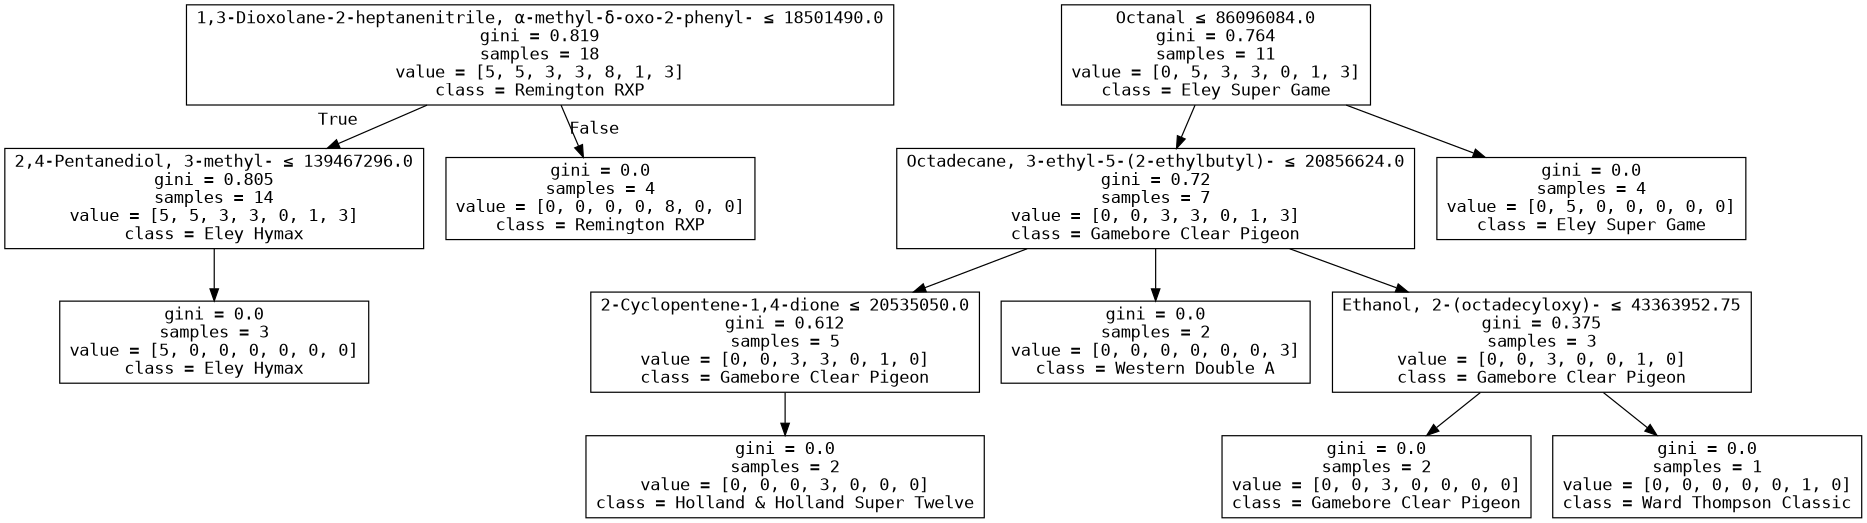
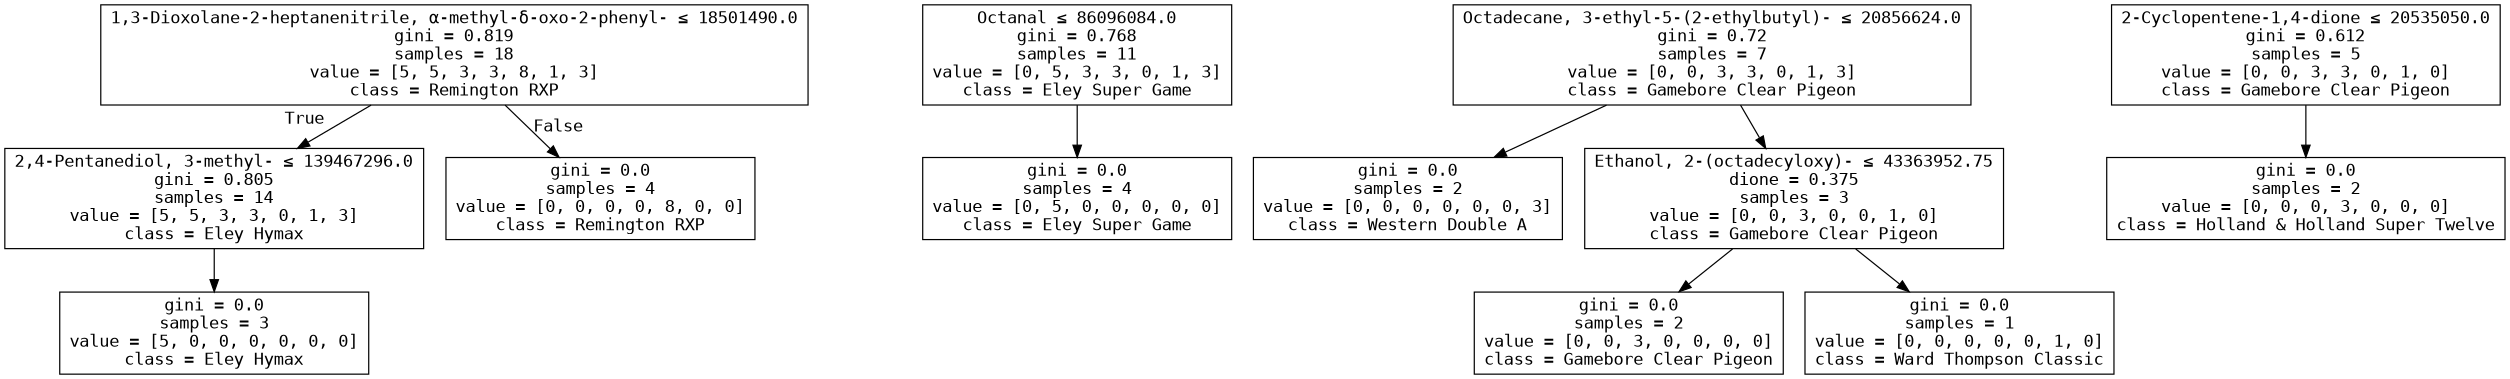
node "Octanal ≤ 86096084.0": text "gini = 0.764" -> "gini = 0.768"
edge "Octanal ≤ 86096084.0" -> "Octadecane, 3-ethyl-5-(2-ethylbutyl)- ≤ 20856624.0": removed
edge "Octadecane, 3-ethyl-5-(2-ethylbutyl)- ≤ 20856624.0" -> "2-Cyclopentene-1,4-dione ≤ 20535050.0": removed
node "Ethanol, 2-(octadecyloxy)- ≤ 43363952.75": text "gini = 0.375" -> "dione = 0.375"
